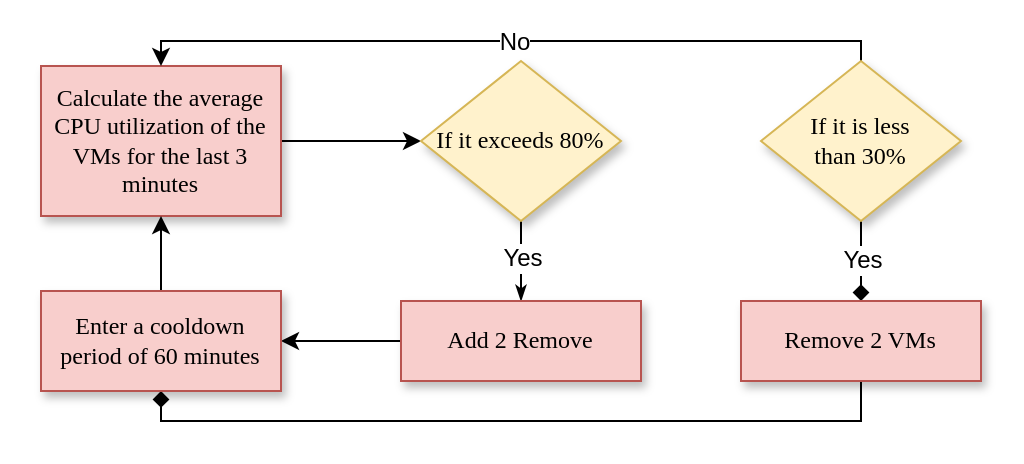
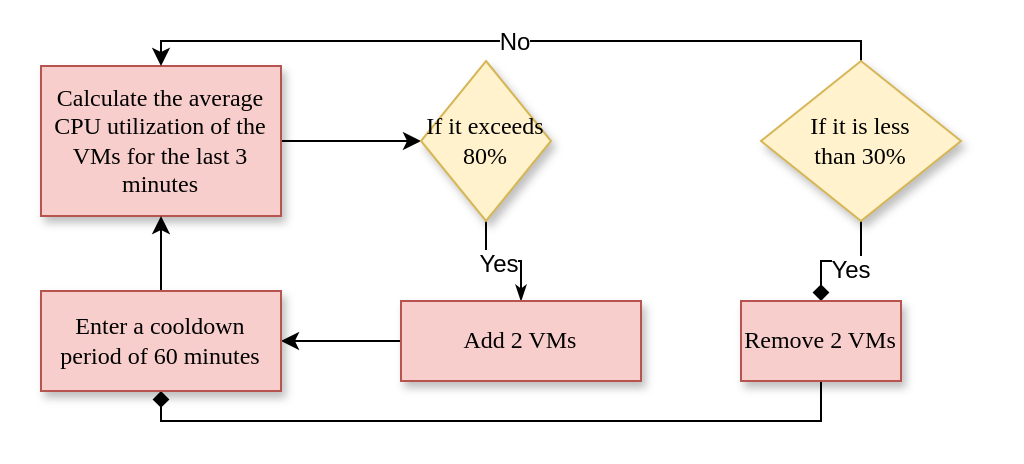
node "If it exceeds 80%": size 200x160 -> 130x160
node "Add 2 Remove": label "Add 2 Remove" -> "Add 2 VMs"
node "Remove 2 VMs": size 240x80 -> 160x80
